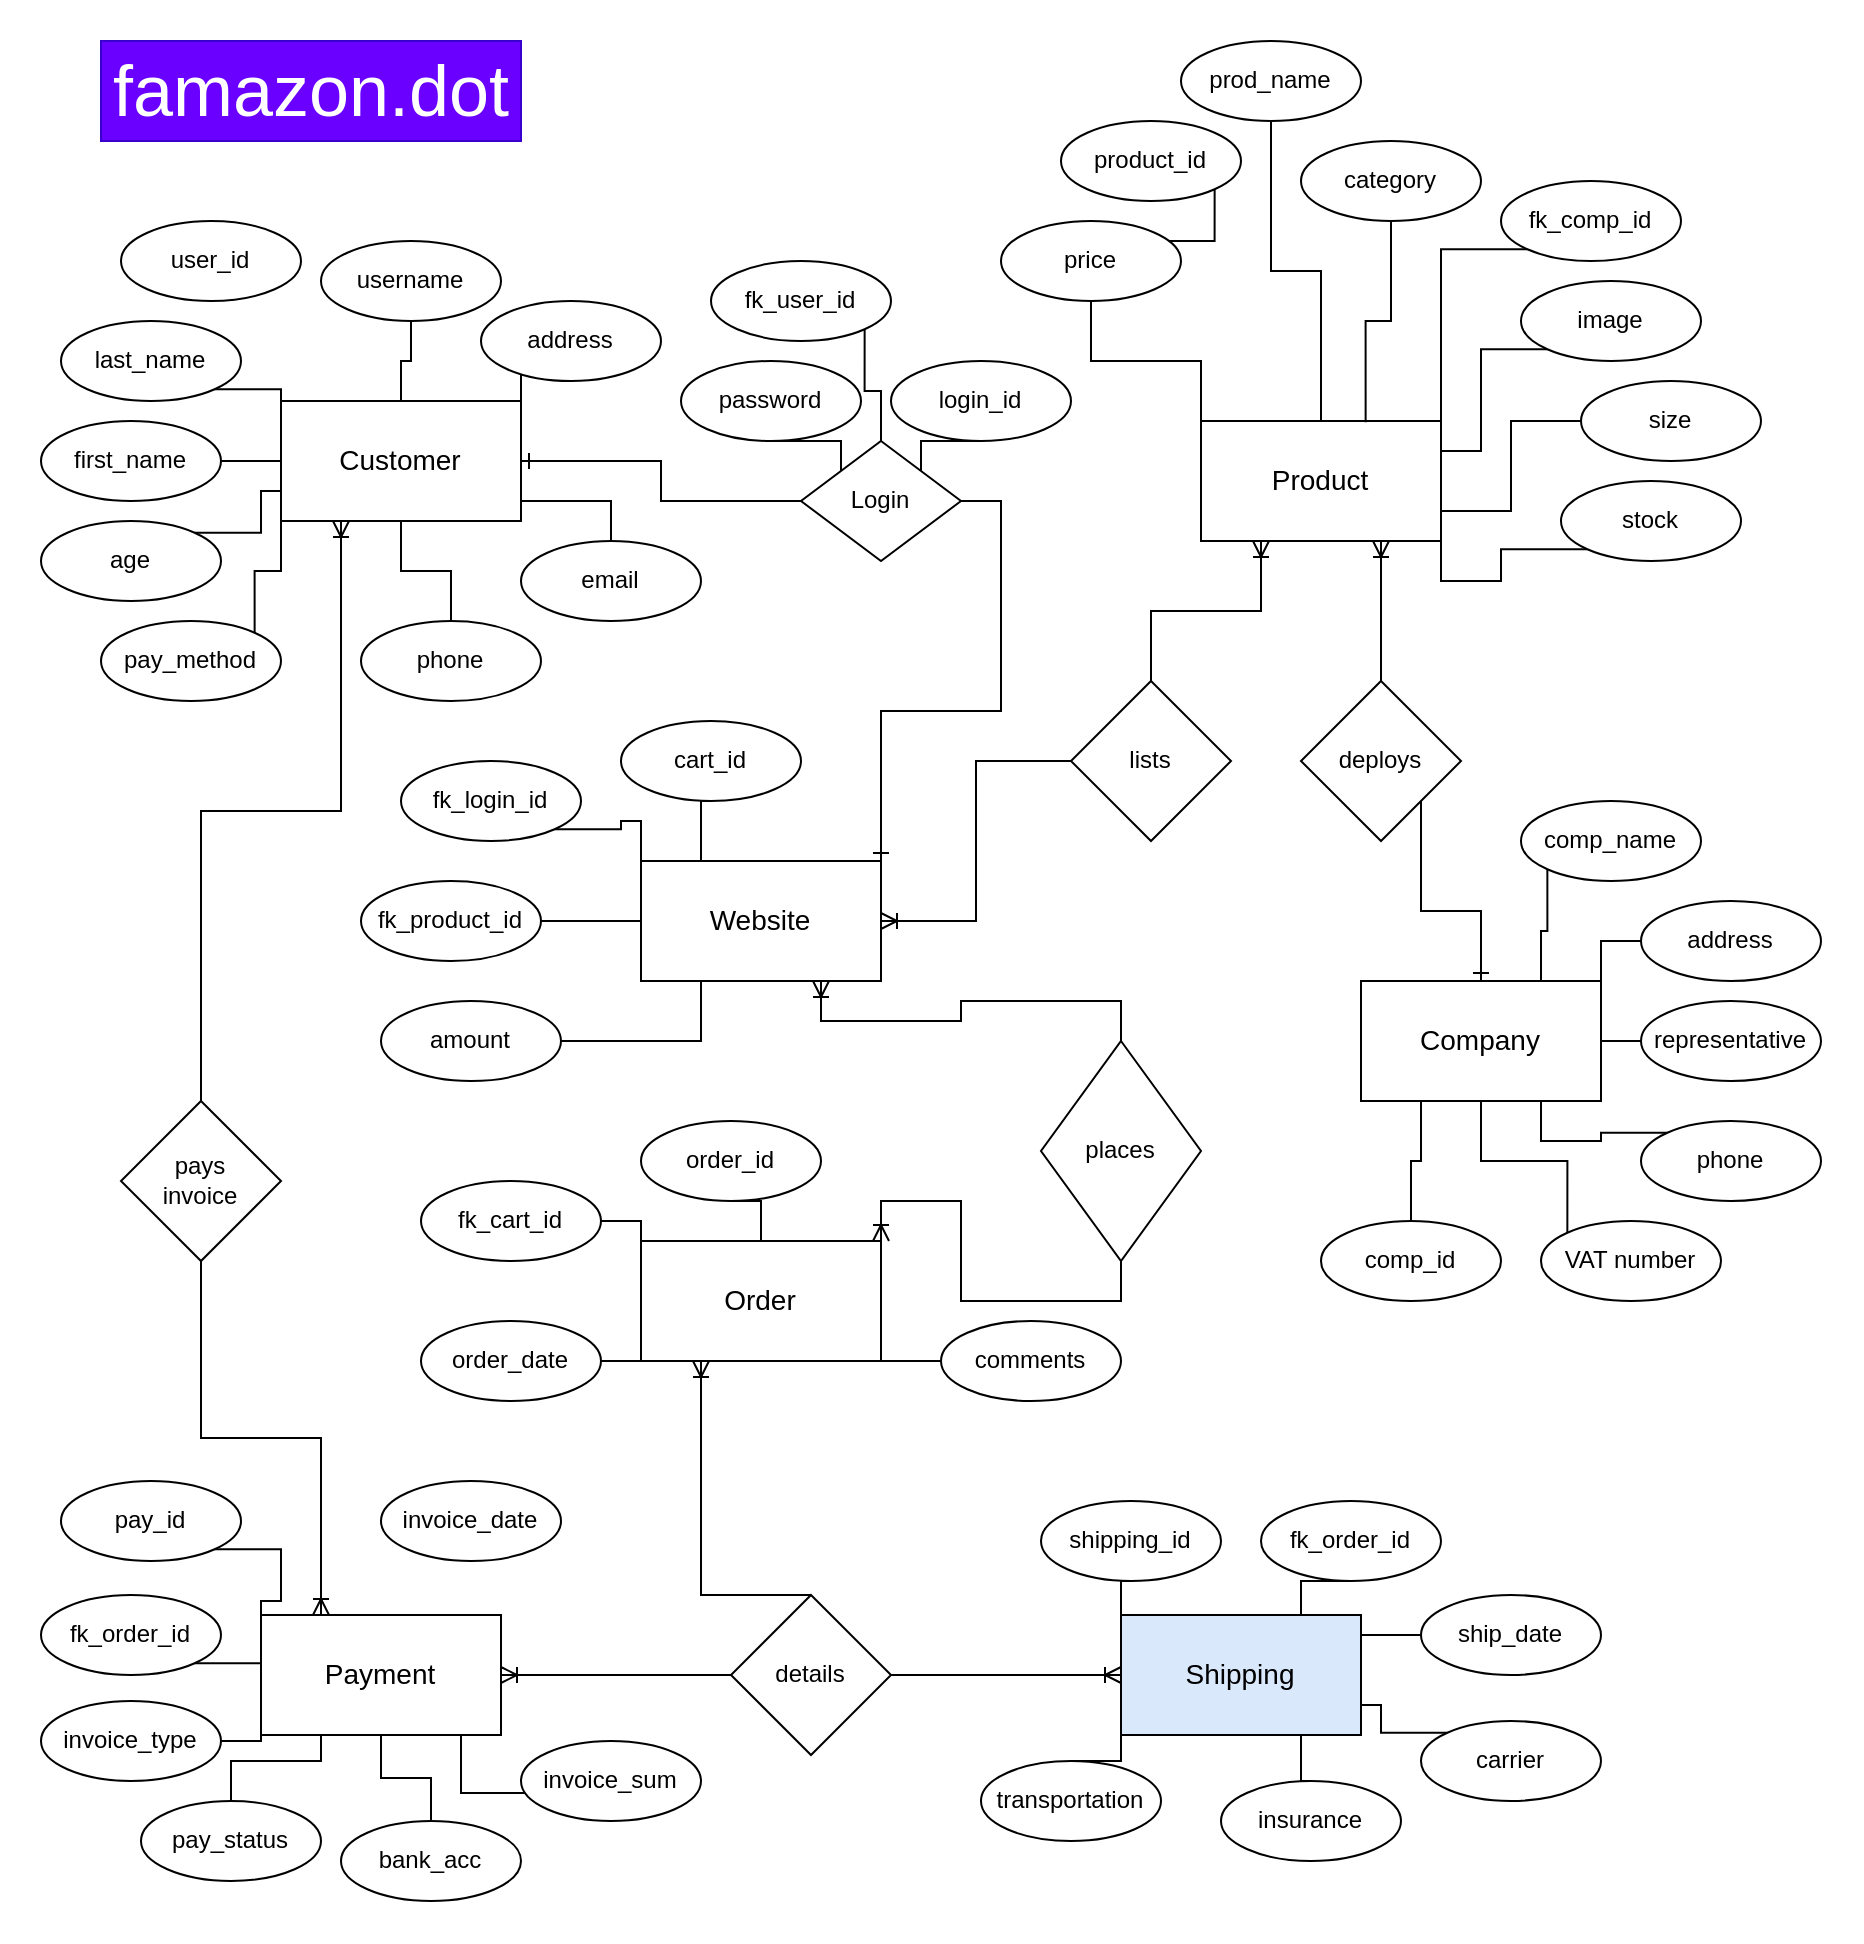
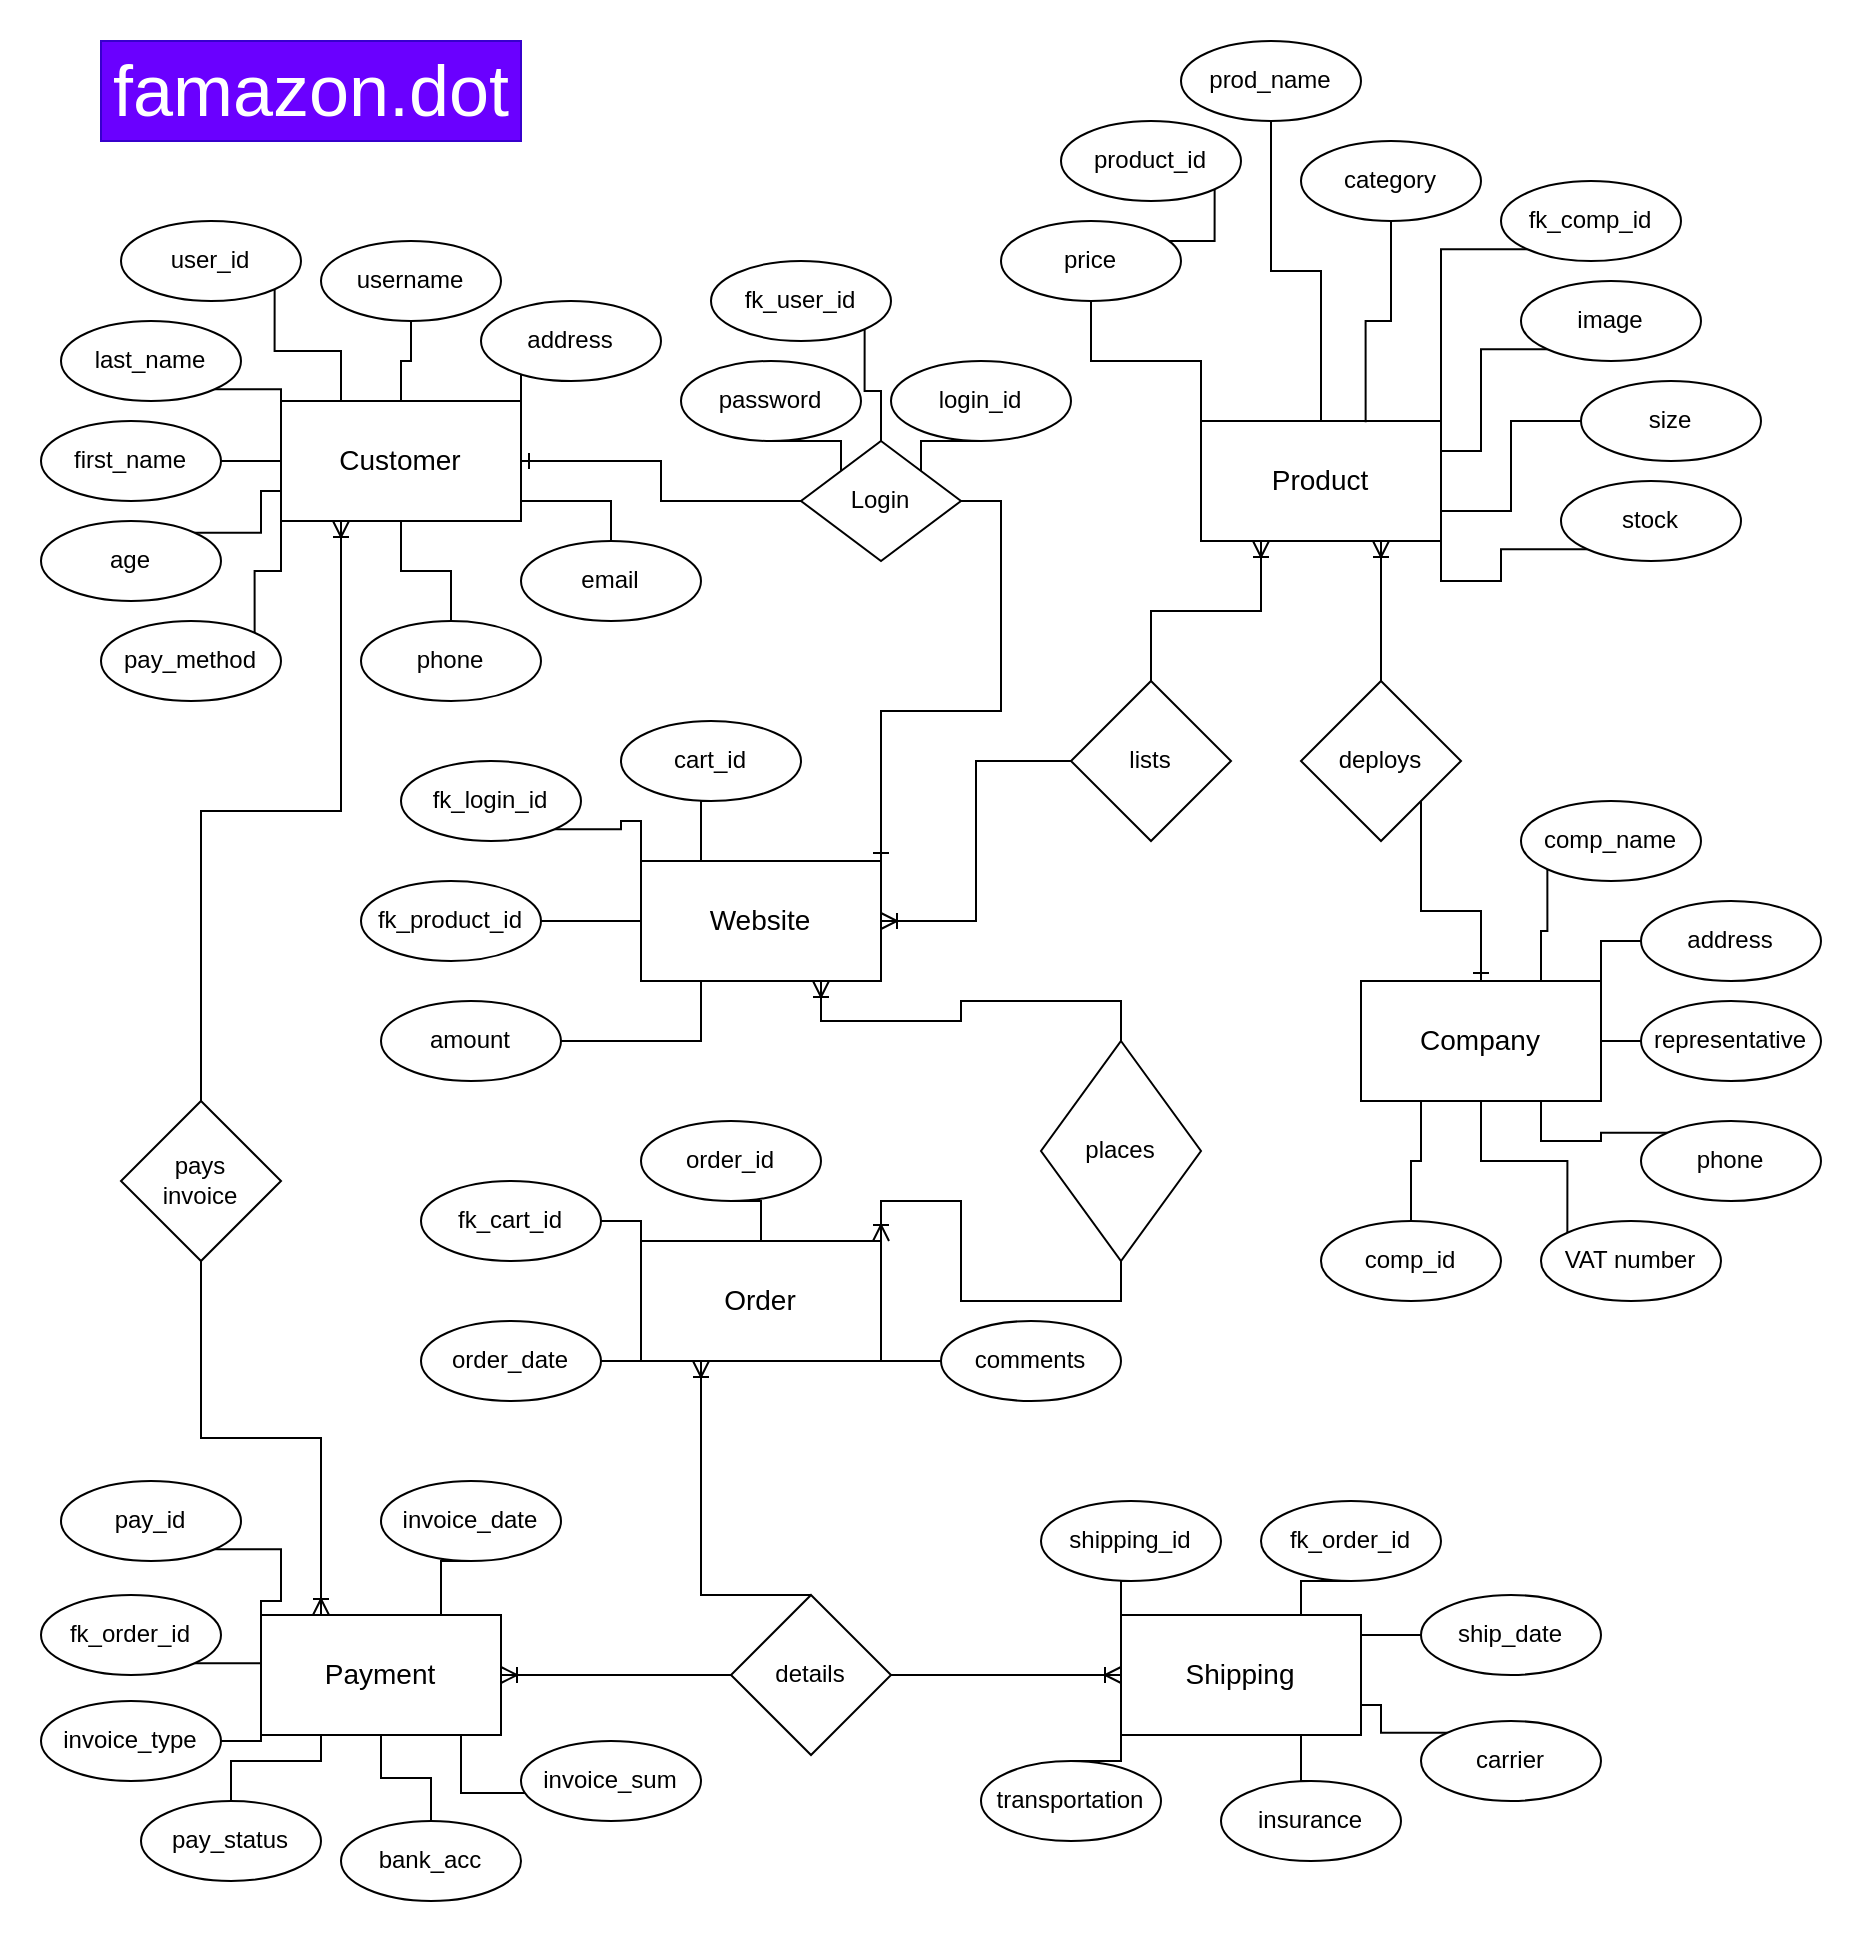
edge "user_id" -- "Customer": added
edge "invoice_date" -- "Payment": added
node "Shipping": fillcolor #dae8fc -> #ffffff
